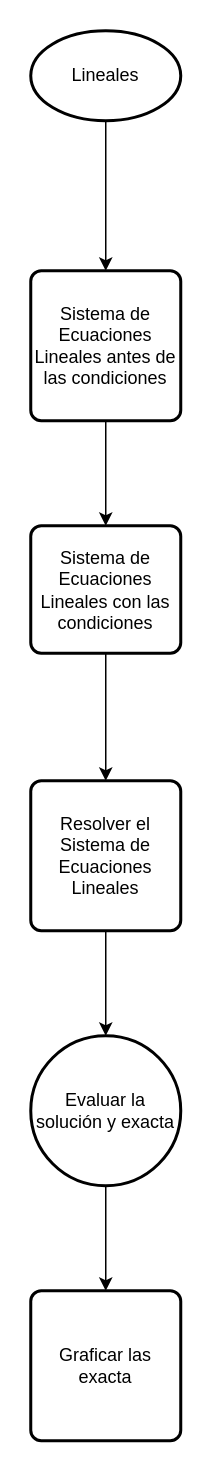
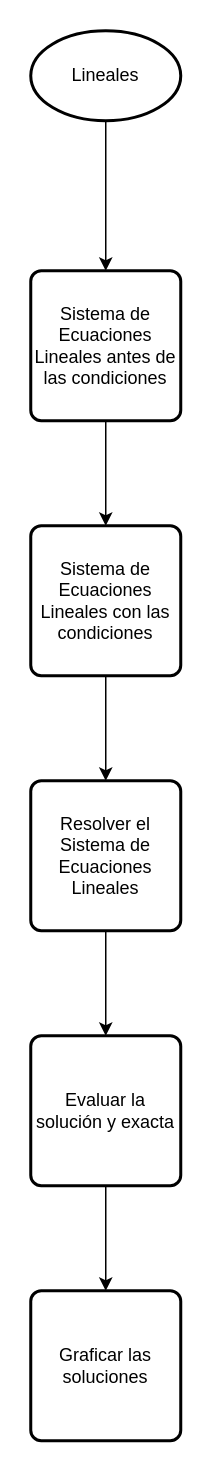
node "Sistema de Ecuaciones Lineales con las condiciones": size 150x128 -> 150x150
node "Evaluar la solución y exacta": shape ellipse -> rounded rectangle
node "Graficar las exacta": label "Graficar las exacta" -> "Graficar las soluciones"
